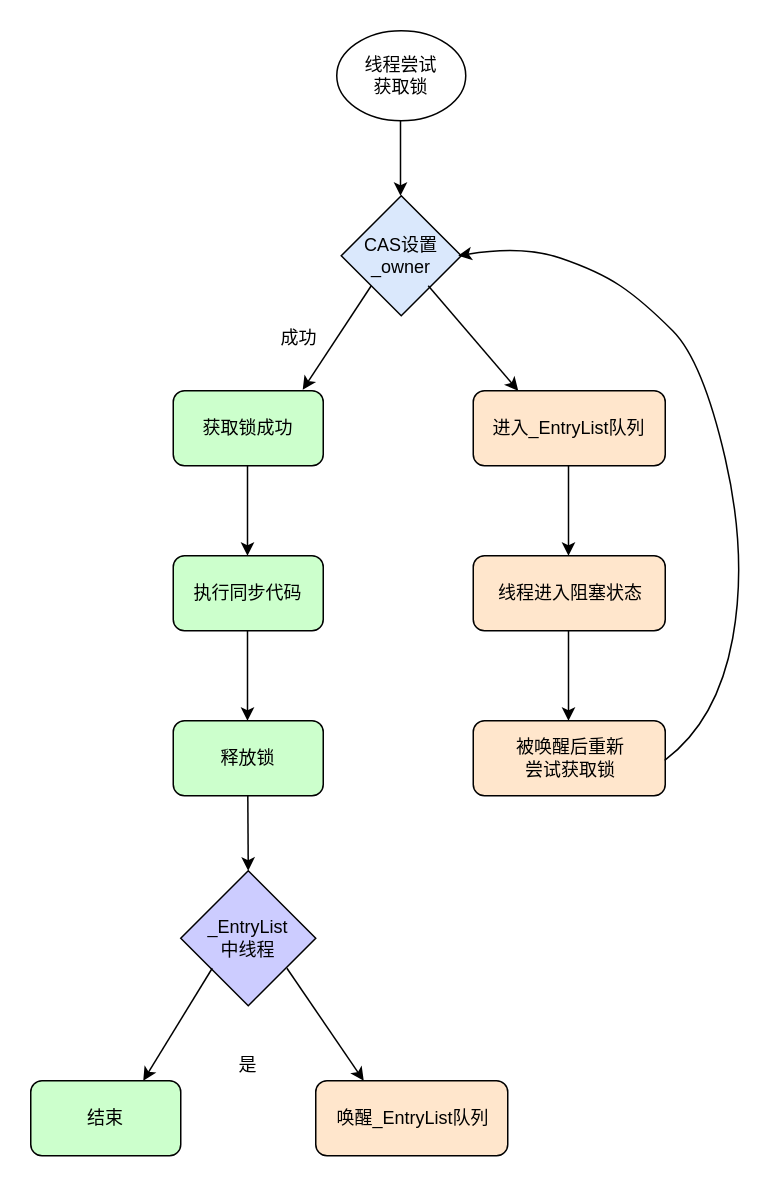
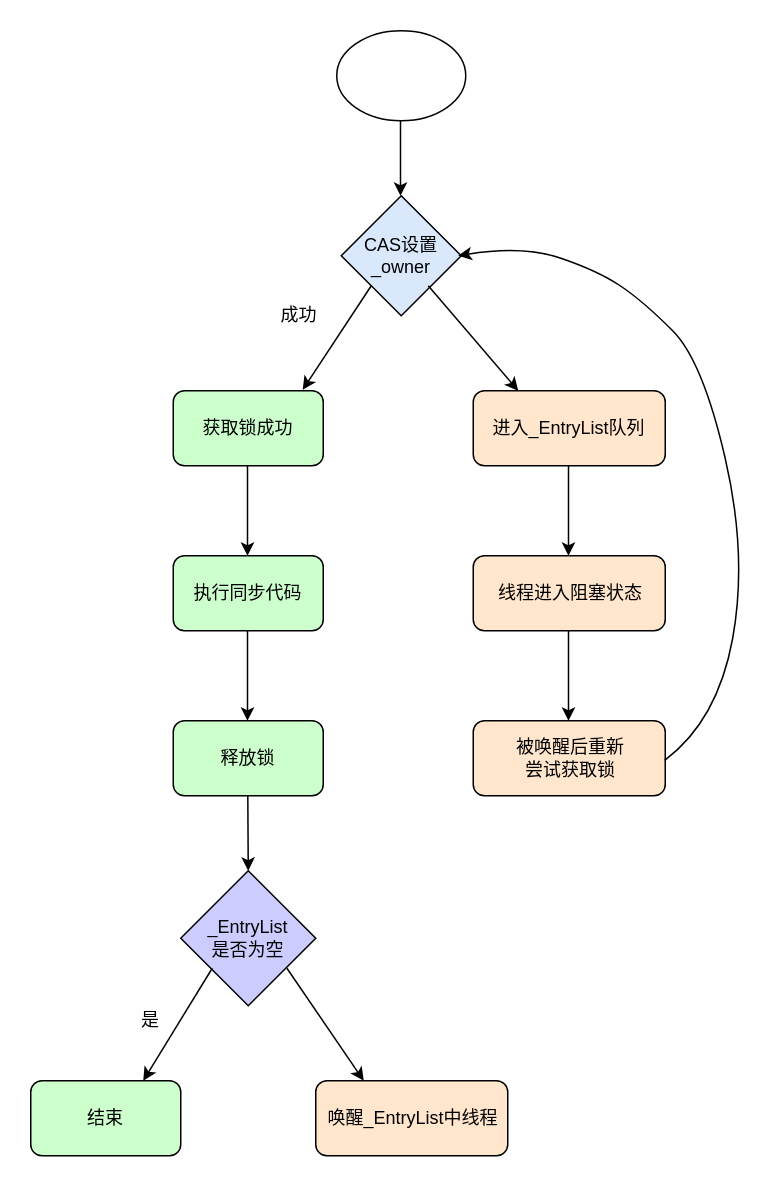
node "线程尝试获取锁": removed
node "成功": moved (299, 338) -> (299, 316)
node "_EntryList中线程": label "_EntryList中线程" -> "_EntryList是否为空"
node "是": moved (248, 1066) -> (151, 1021)
node "唤醒_EntryList队列": label "唤醒_EntryList队列" -> "唤醒_EntryList中线程"
